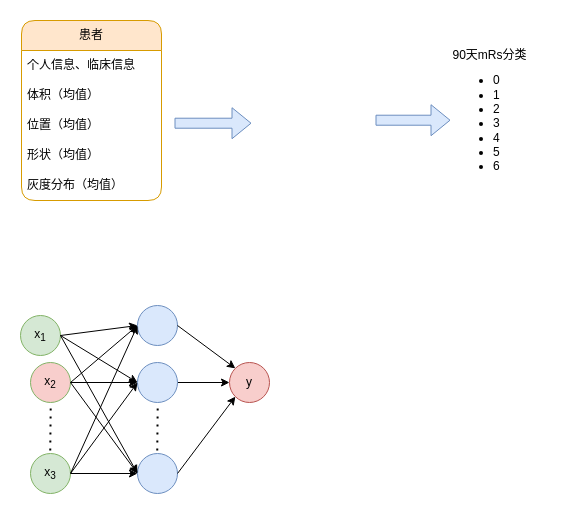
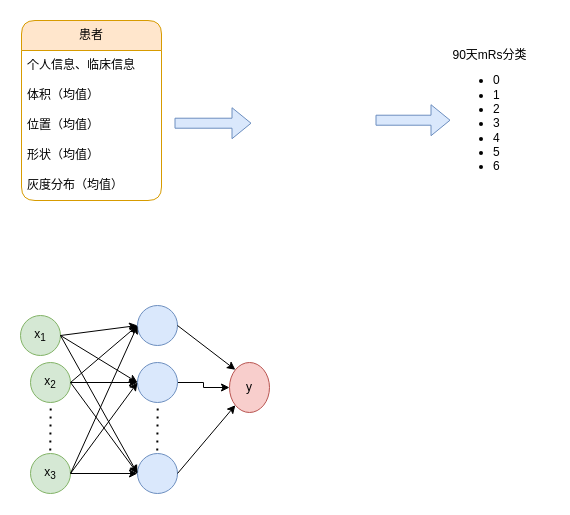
node "x2": fillcolor #f8cecc -> #d5e8d4
node "y": size 40x40 -> 40x50
